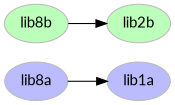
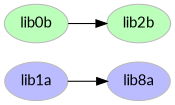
node "lib8b": label "lib8b" -> "lib0b"
edge "lib8a" -> "lib1a": reversed
